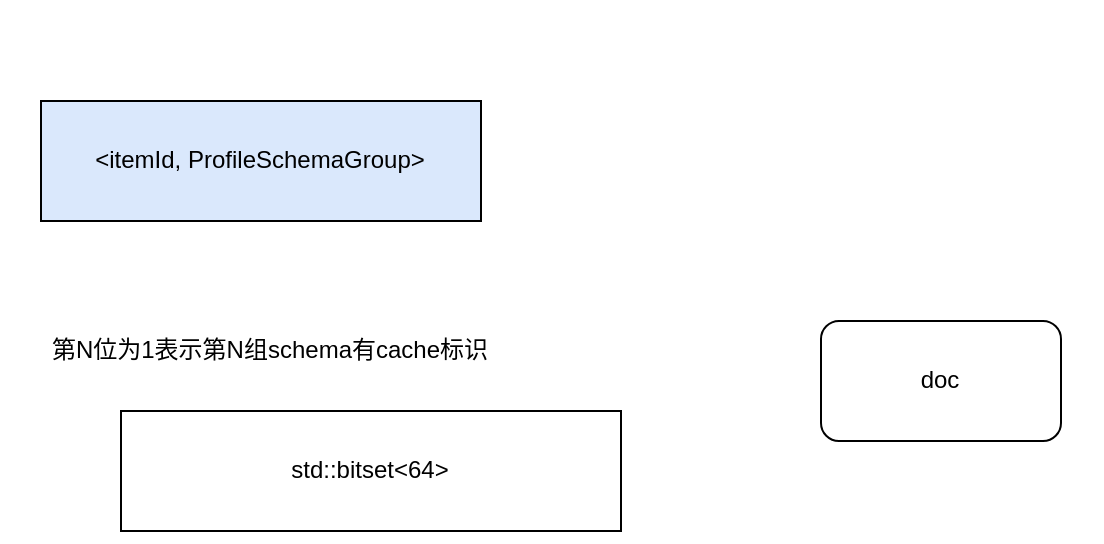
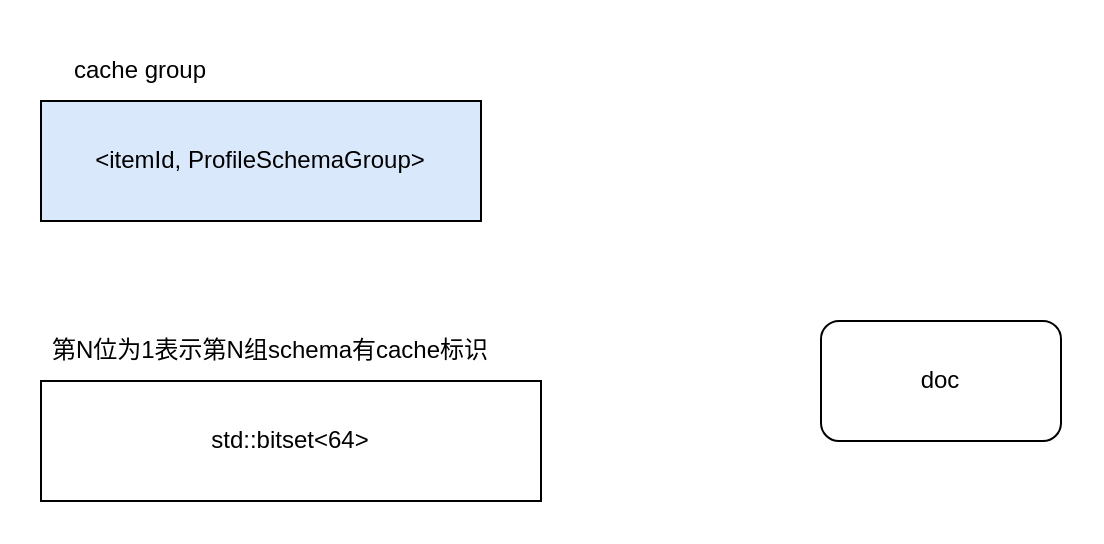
node "cache group": added
node "std::bitset<64>": moved (371, 471) -> (291, 441)
